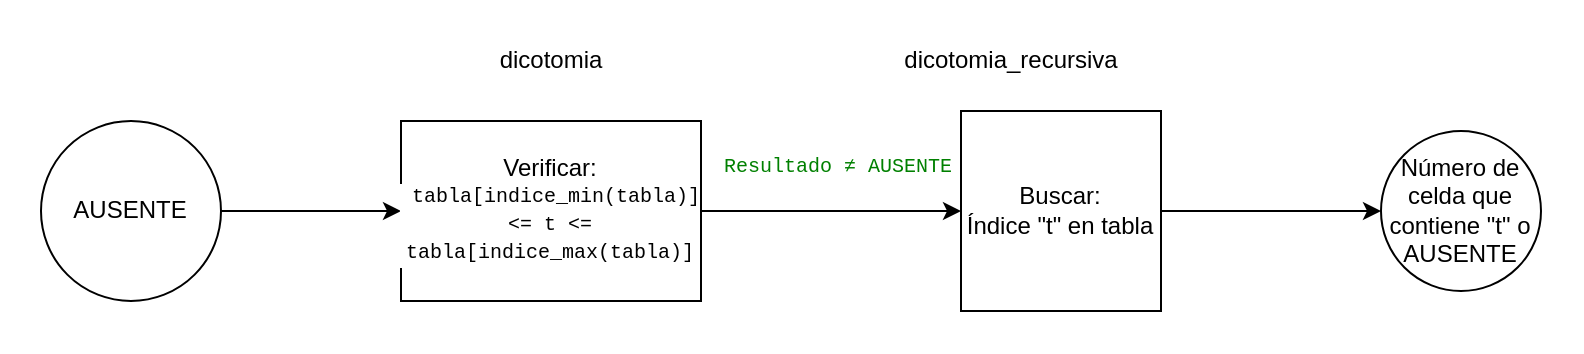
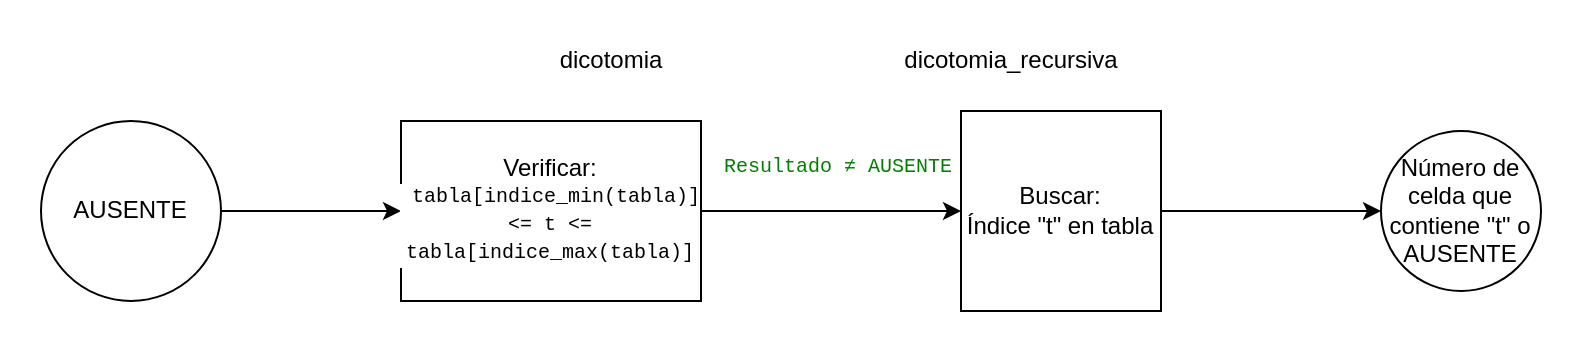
node "dicotomia": moved (551, 61) -> (611, 61)
